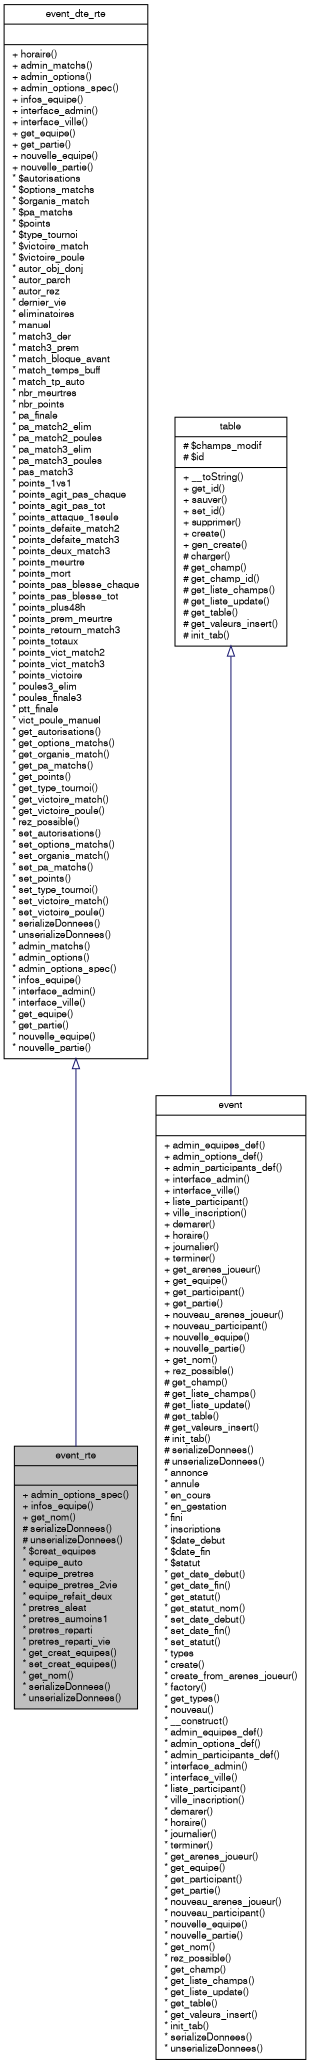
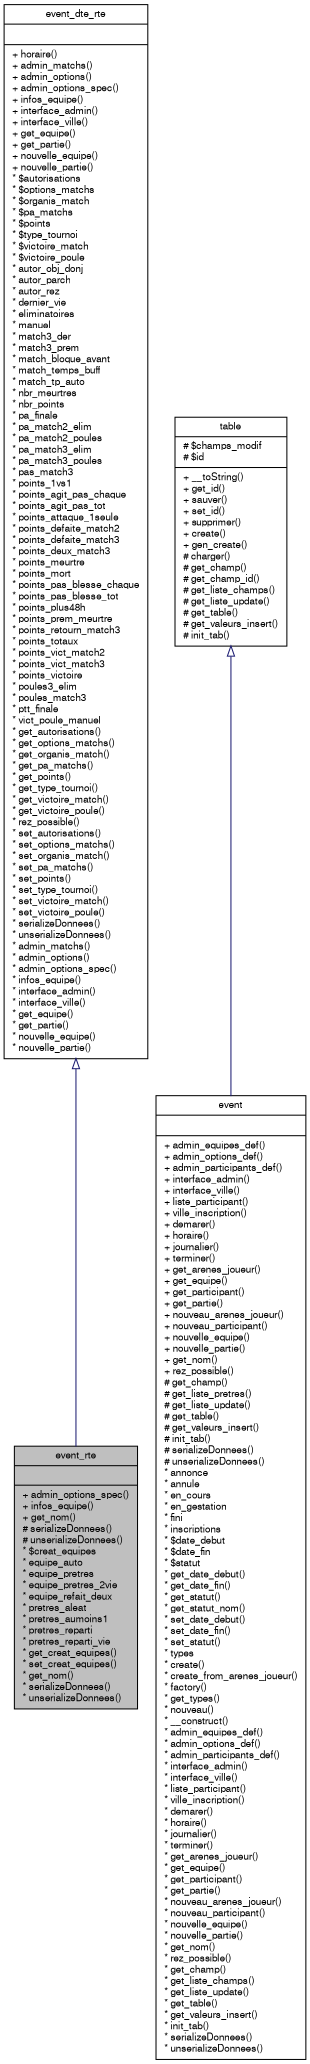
node "event_dte_rte": text "* poules_finale3" -> "* poules_match3"
node "event": text "# get_liste_champs()" -> "# get_liste_pretres()"
